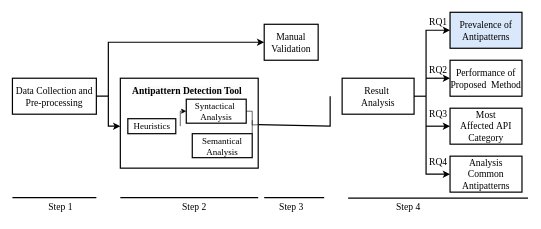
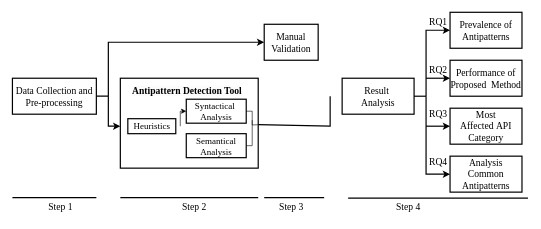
node "Prevalence of Antipatterns": fillcolor #dae8fc -> #ffffff
node "Semantical Analysis": moved (222, 146) -> (216, 146)
